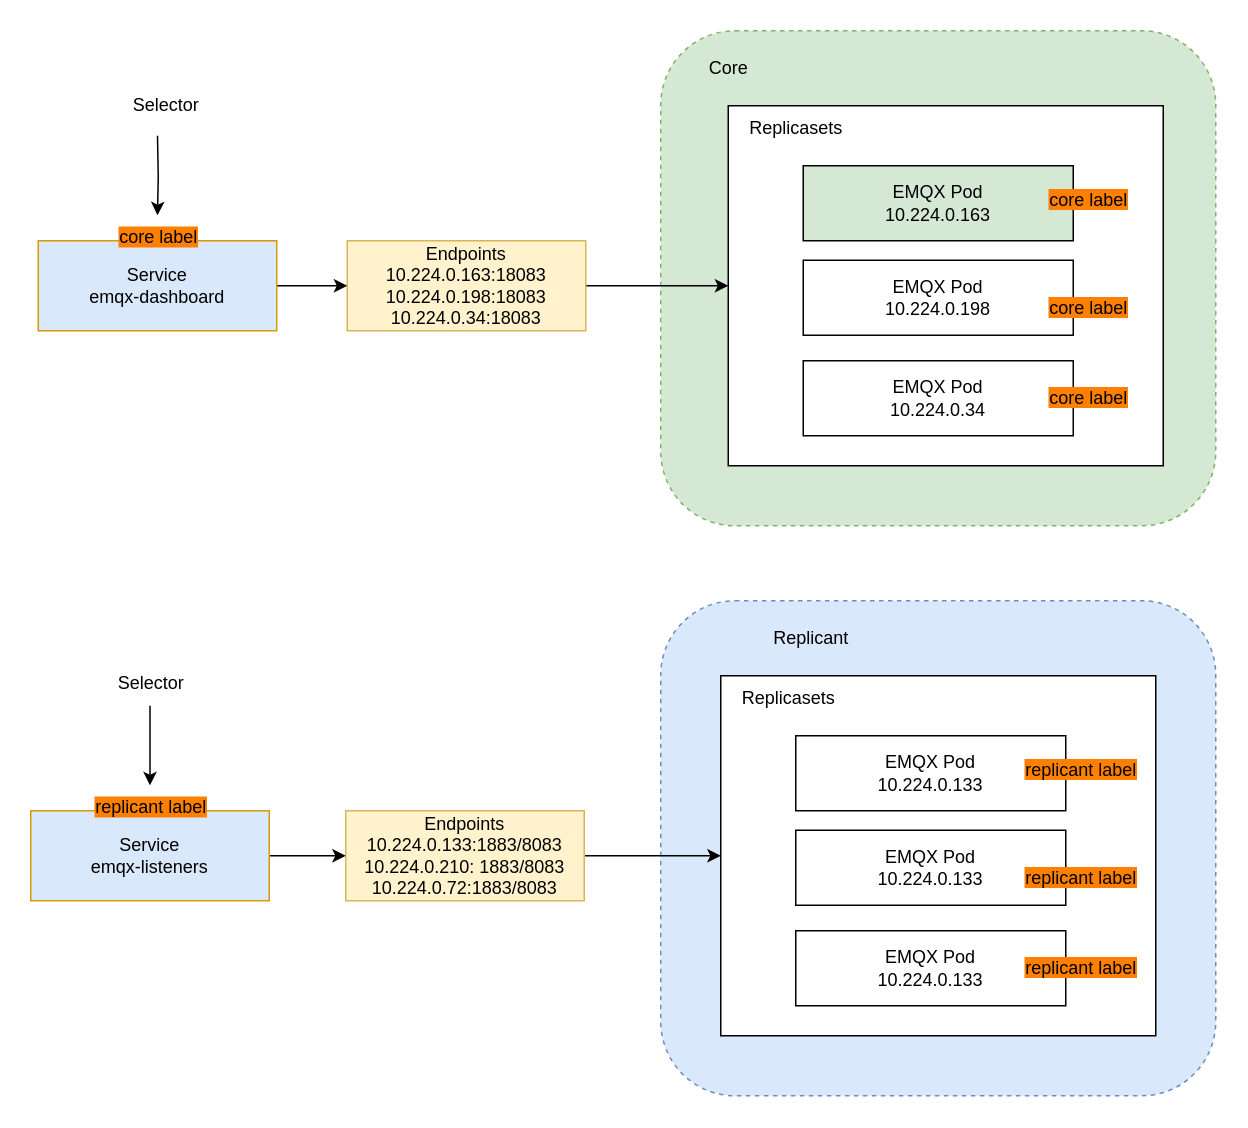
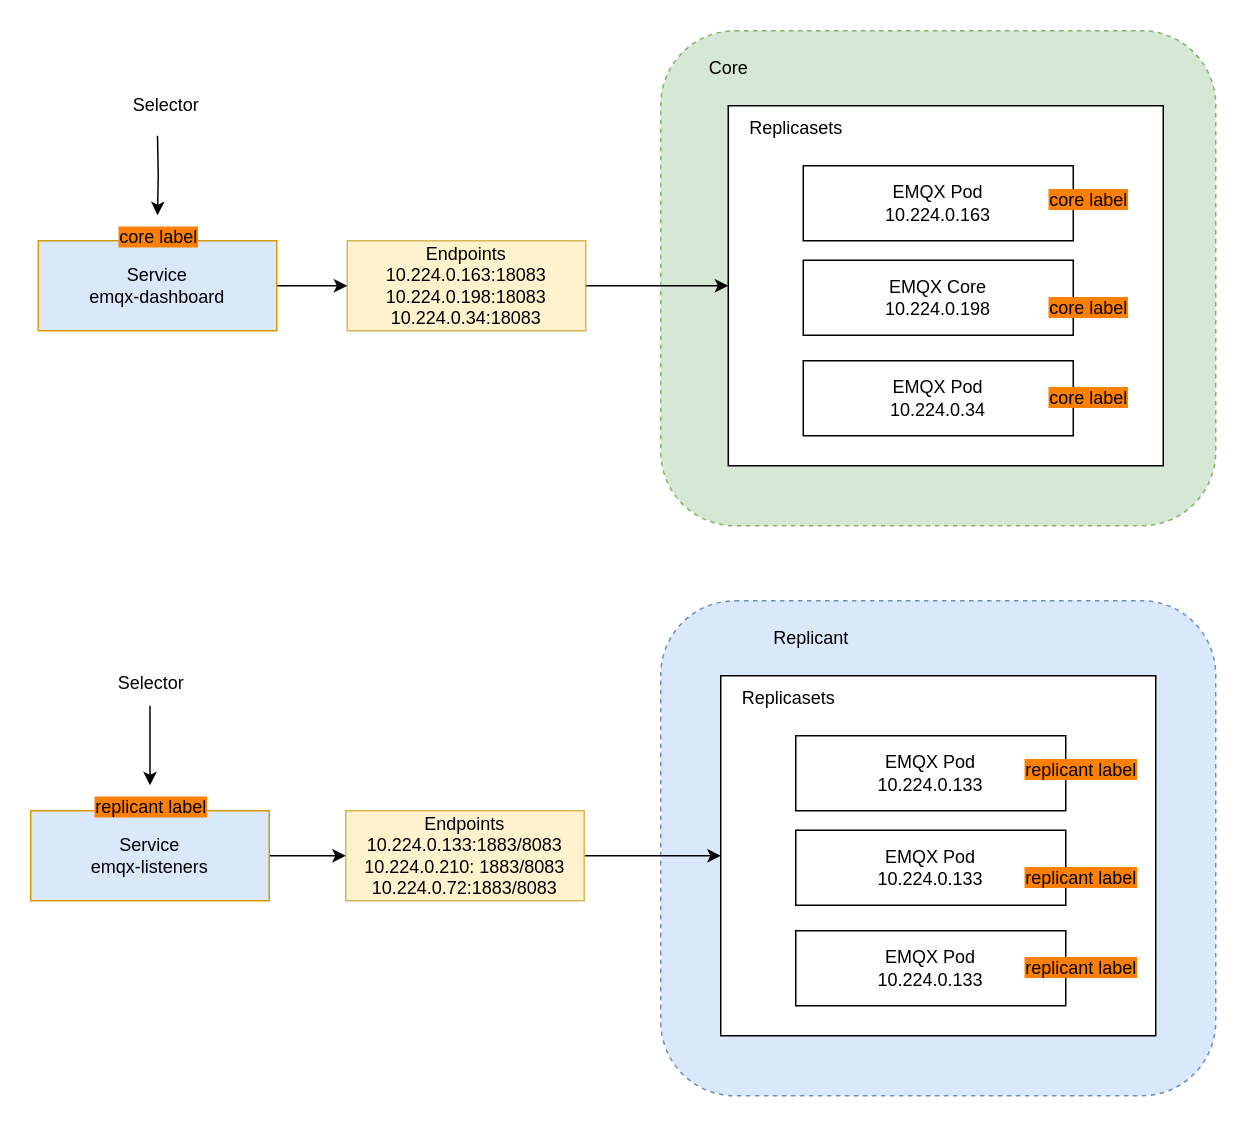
node "EMQX Pod 10.224.0.163": fillcolor #d5e8d4 -> #ffffff
node "EMQX Pod 10.224.0.198": label "EMQX Pod 10.224.0.198" -> "EMQX Core 10.224.0.198"
